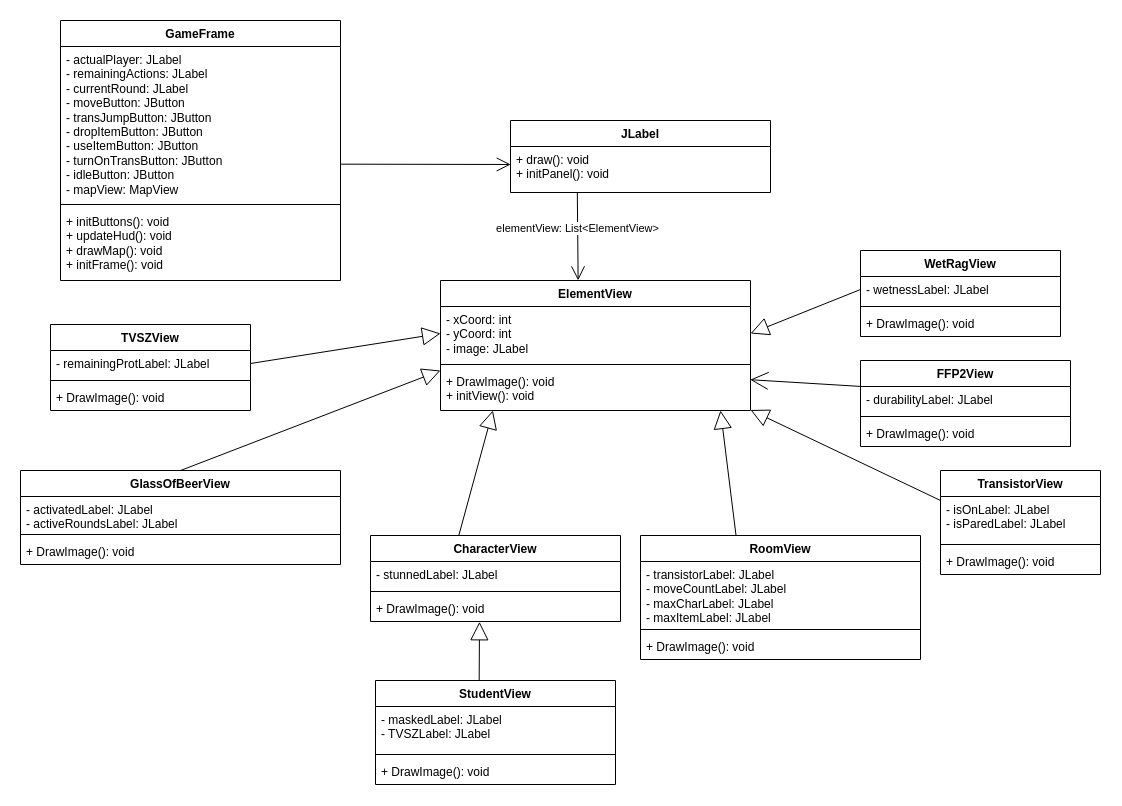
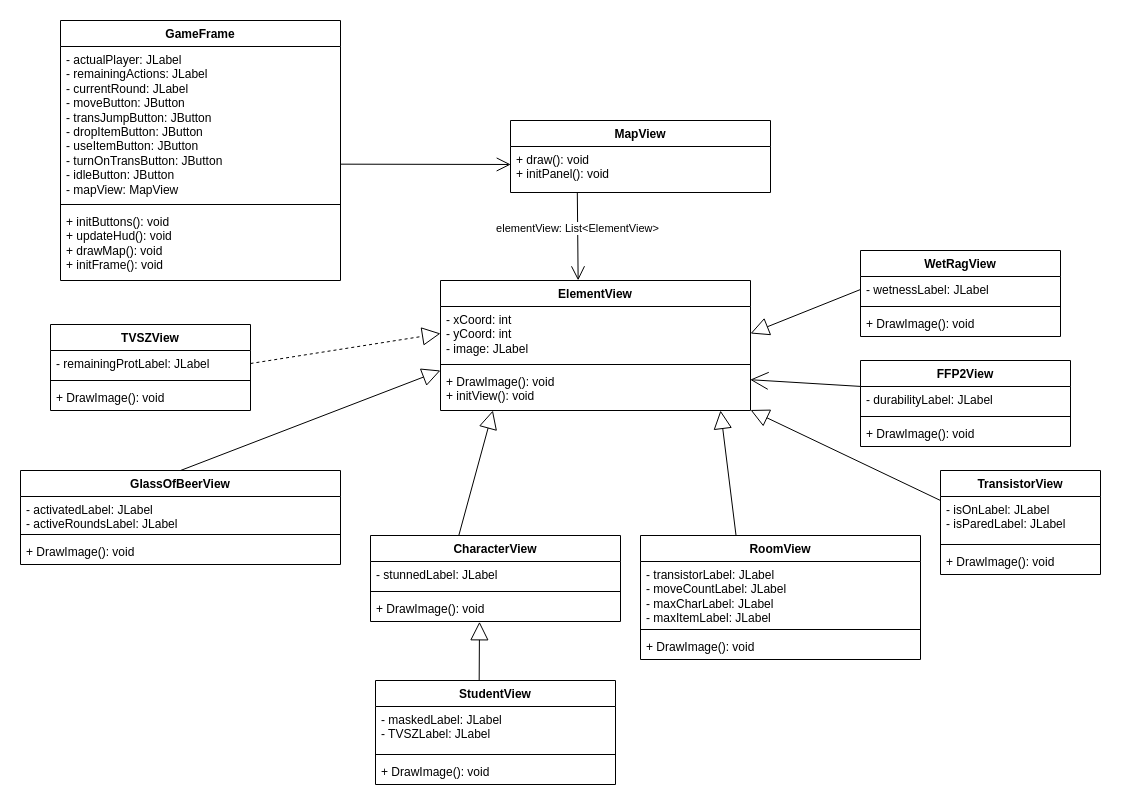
node "JLabel": label "JLabel" -> "MapView"
edge "- remainingProtLabel: JLabel" -> "- xCoord: int - yCoord: int - image: JLabel": style solid -> dashed
